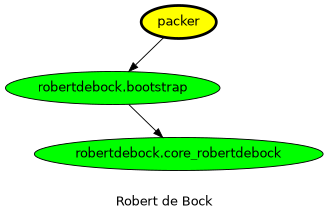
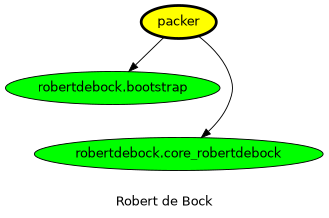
edge "robertdebock.bootstrap" -> "robertdebock.core_robertdebock": now "packer" -> "robertdebock.core_robertdebock"
